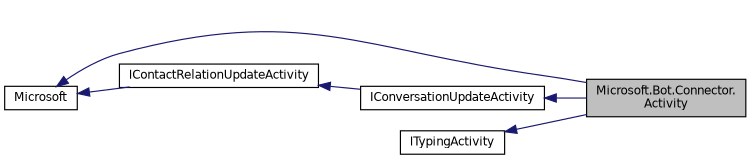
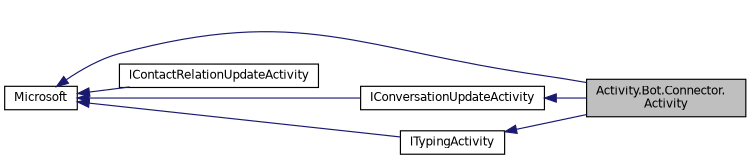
edge "IConversationUpdateActivity" -> "IContactRelationUpdateActivity": now "IConversationUpdateActivity" -> "Microsoft"
node "Microsoft.Bot.Connector. Activity": label "Microsoft.Bot.Connector. Activity" -> "Activity.Bot.Connector. Activity"
edge "ITypingActivity" -> "Microsoft": added
